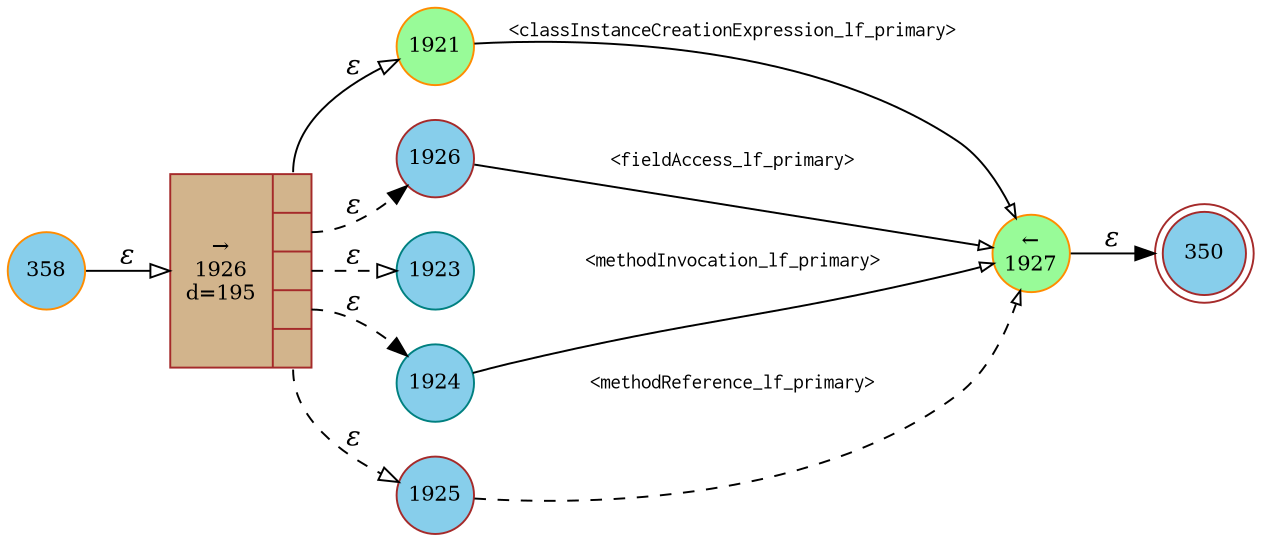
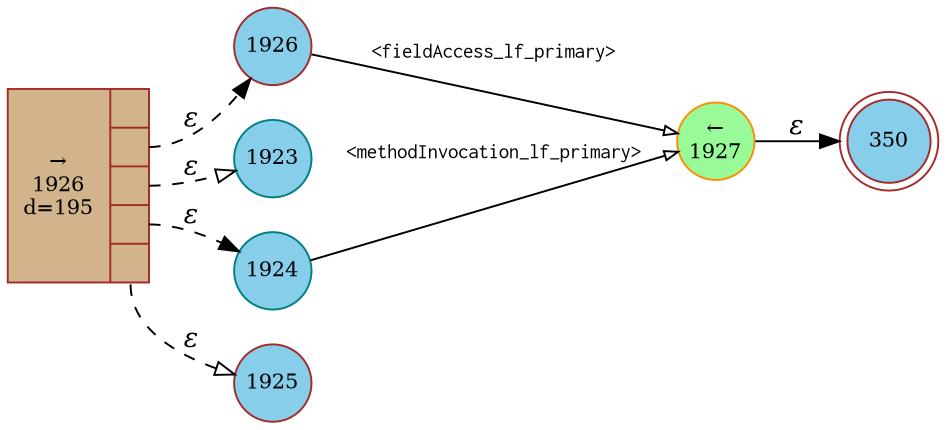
node "1921": removed
node "358": removed
edge "1925" -> "← 1927": removed, label "<methodReference_lf_primary>"
